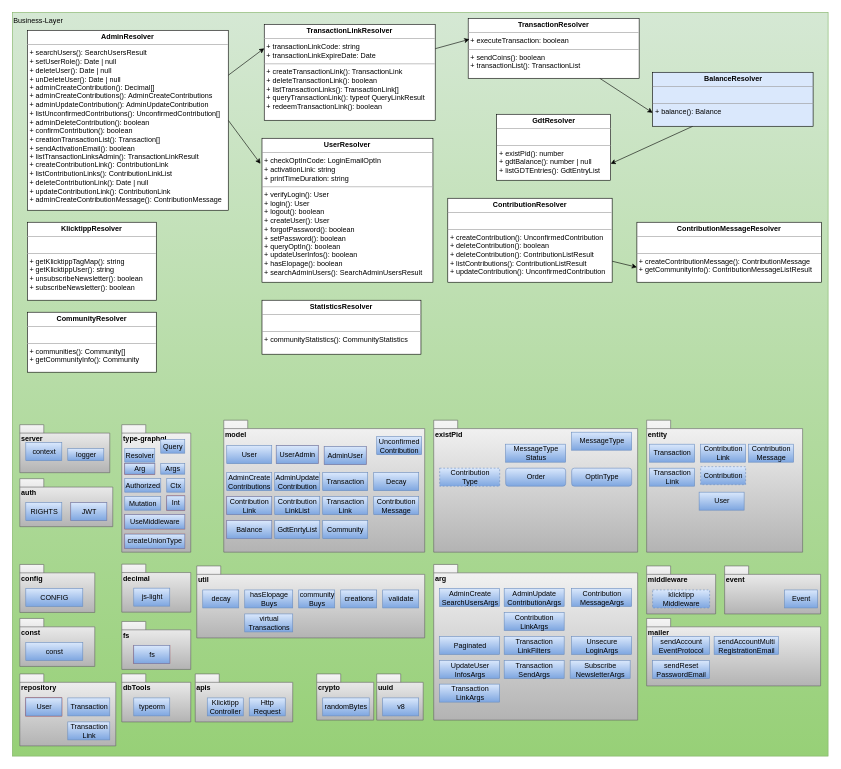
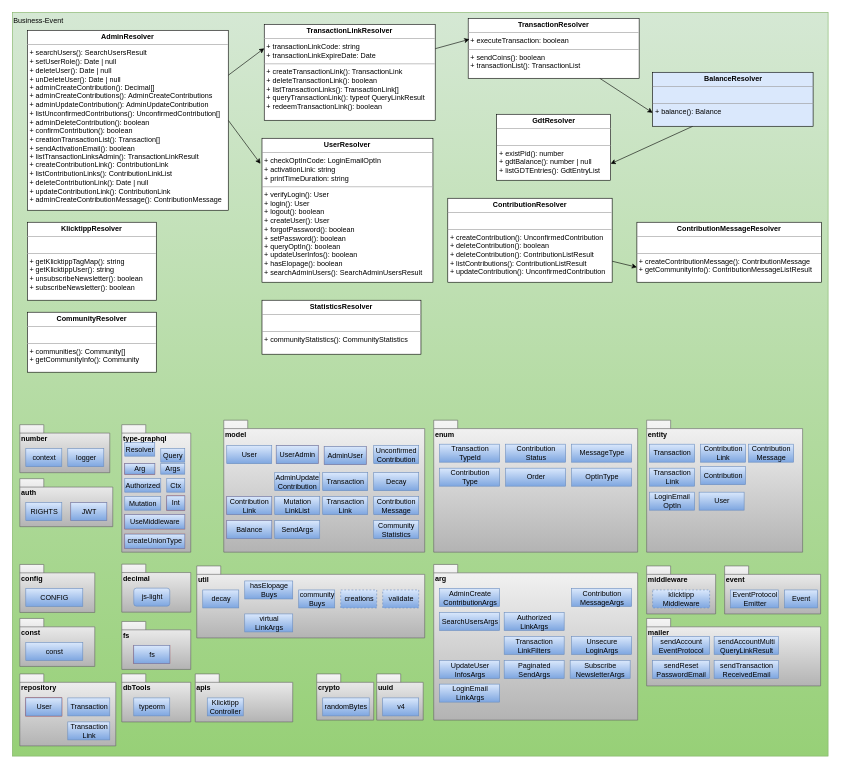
node "Business-Layer": label "Business-Layer" -> "Business-Event"
node "existPid": label "existPid" -> "enum"
node "server": label "server" -> "number"
node "MessageType": moved (602, 441) -> (602, 453)
node "Unconfirmed Contribution": moved (399, 446) -> (396, 455)
node "Query": moved (173, 447) -> (173, 456)
node "context": moved (44, 452) -> (44, 458)
node "Transaction TypeId": added
node "MessageType Status": label "MessageType Status" -> "Contribution Status"
node "logger": size 36x12 -> 36x18
node "Resolver": moved (140, 456) -> (140, 450)
node "Contribution": style dashed -> solid
node "Contribution Type": style dashed -> solid
node "Order": shape rounded rectangle -> rectangle
node "OptInType": shape rounded rectangle -> rectangle
node "AdminCreate Contributions": removed
node "LoginEmail OptIn": added
node "Contribution LinkList": label "Contribution LinkList" -> "Mutation LinkList"
node "GdtEnrtyList": label "GdtEnrtyList" -> "SendArgs"
node "Community": removed
node "Community Statistics": added
node "js-light": shape rectangle -> rounded rectangle
node "AdminCreate SearchUsersArgs": label "AdminCreate SearchUsersArgs" -> "AdminCreate ContributionArgs"
node "AdminUpdate ContributionArgs": removed
node "hasElopage Buys": moved (269, 599) -> (269, 590)
node "creations": style solid -> dashed
node "validate": style solid -> dashed
node "EventProtocol Emitter": added
node "SearchUsersArgs": added
node "Contribution LinkArgs": label "Contribution LinkArgs" -> "Authorized LinkArgs"
node "virtual Transactions": label "virtual Transactions" -> "virtual LinkArgs"
node "Paginated": removed
node "sendAccountMulti RegistrationEmail": label "sendAccountMulti RegistrationEmail" -> "sendAccountMulti QueryLinkResult"
node "Transaction SendArgs": label "Transaction SendArgs" -> "Paginated SendArgs"
node "sendTransaction ReceivedEmail": added
node "Transaction LinkArgs": label "Transaction LinkArgs" -> "LoginEmail LinkArgs"
node "Http Request": removed
node "v8": label "v8" -> "v4"
